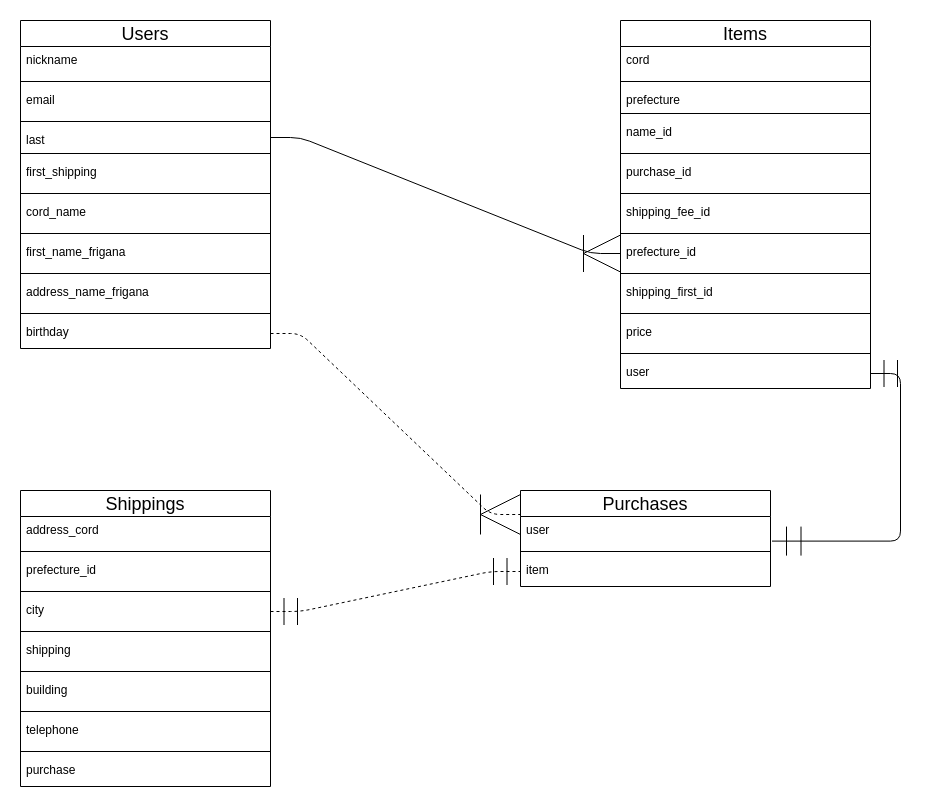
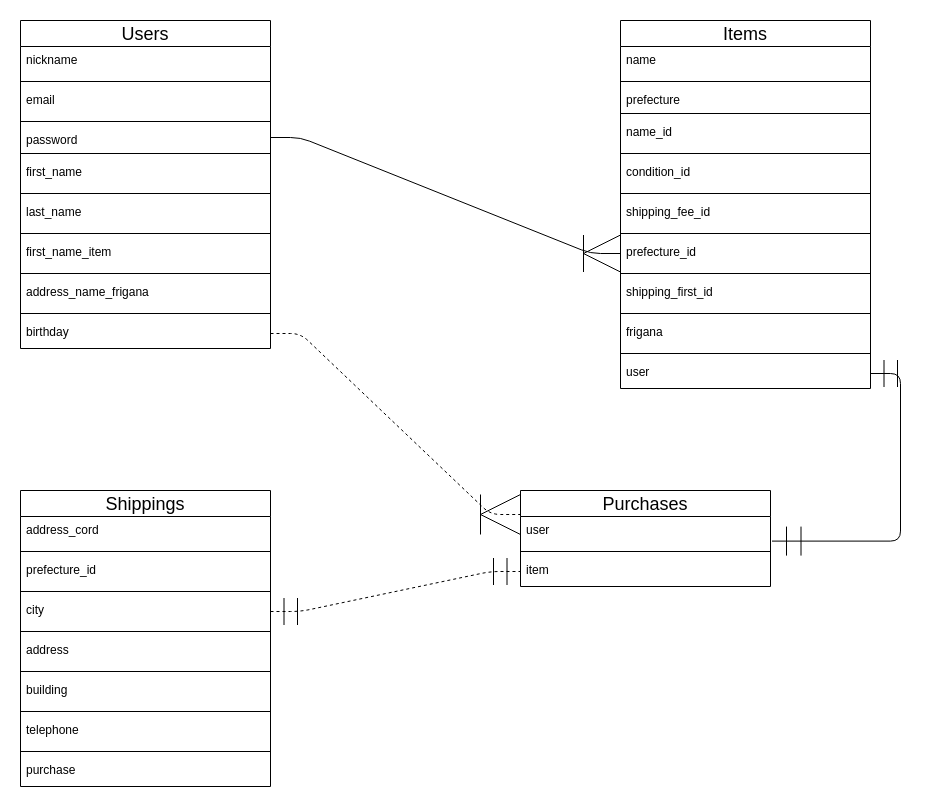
node "cord": label "cord" -> "name"
node "last": label "last" -> "password"
node "first_shipping": label "first_shipping" -> "first_name"
node "purchase_id": label "purchase_id" -> "condition_id"
node "cord_name": label "cord_name" -> "last_name"
node "first_name_frigana": label "first_name_frigana" -> "first_name_item"
node "price": label "price" -> "frigana"
node "shipping": label "shipping" -> "address"
